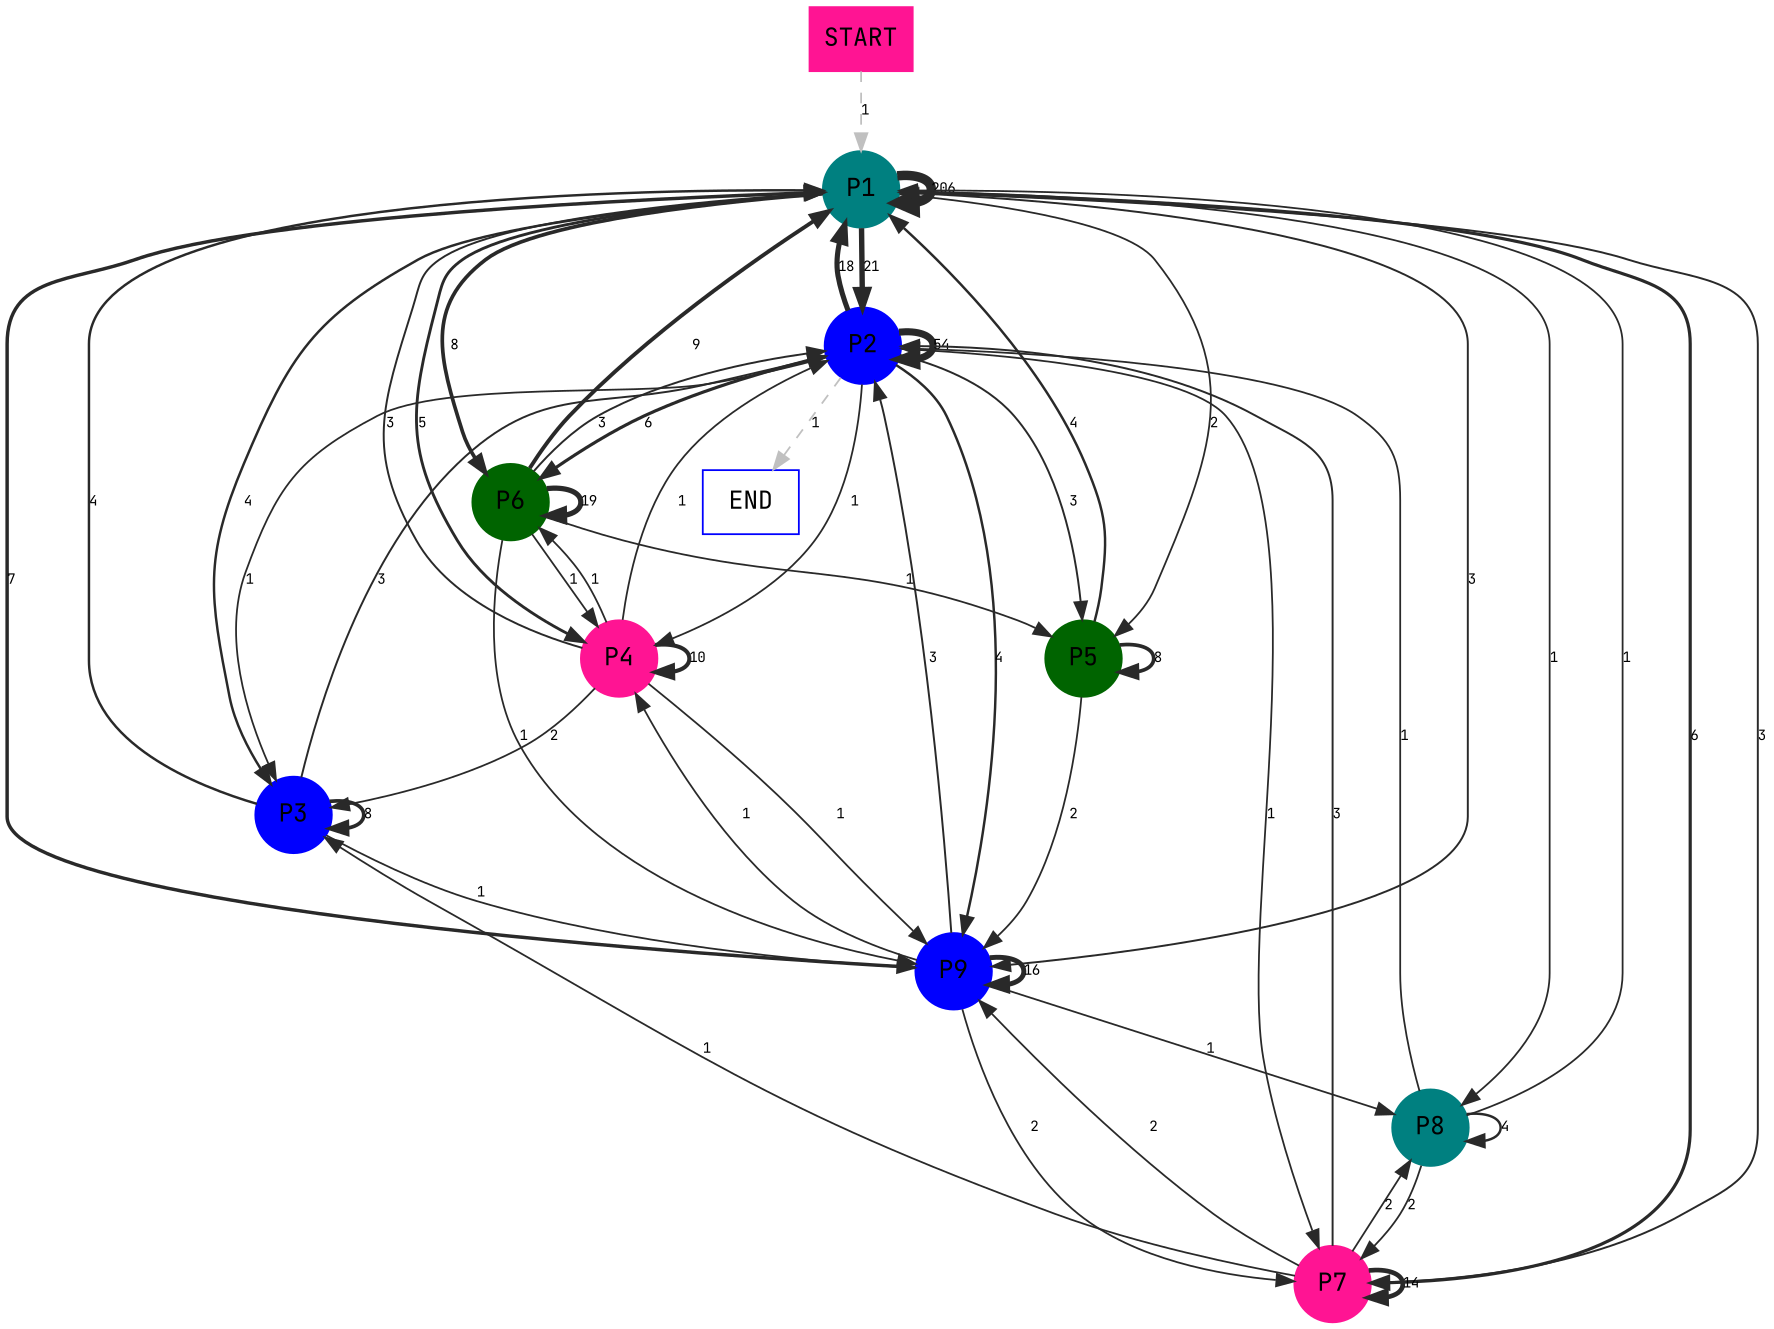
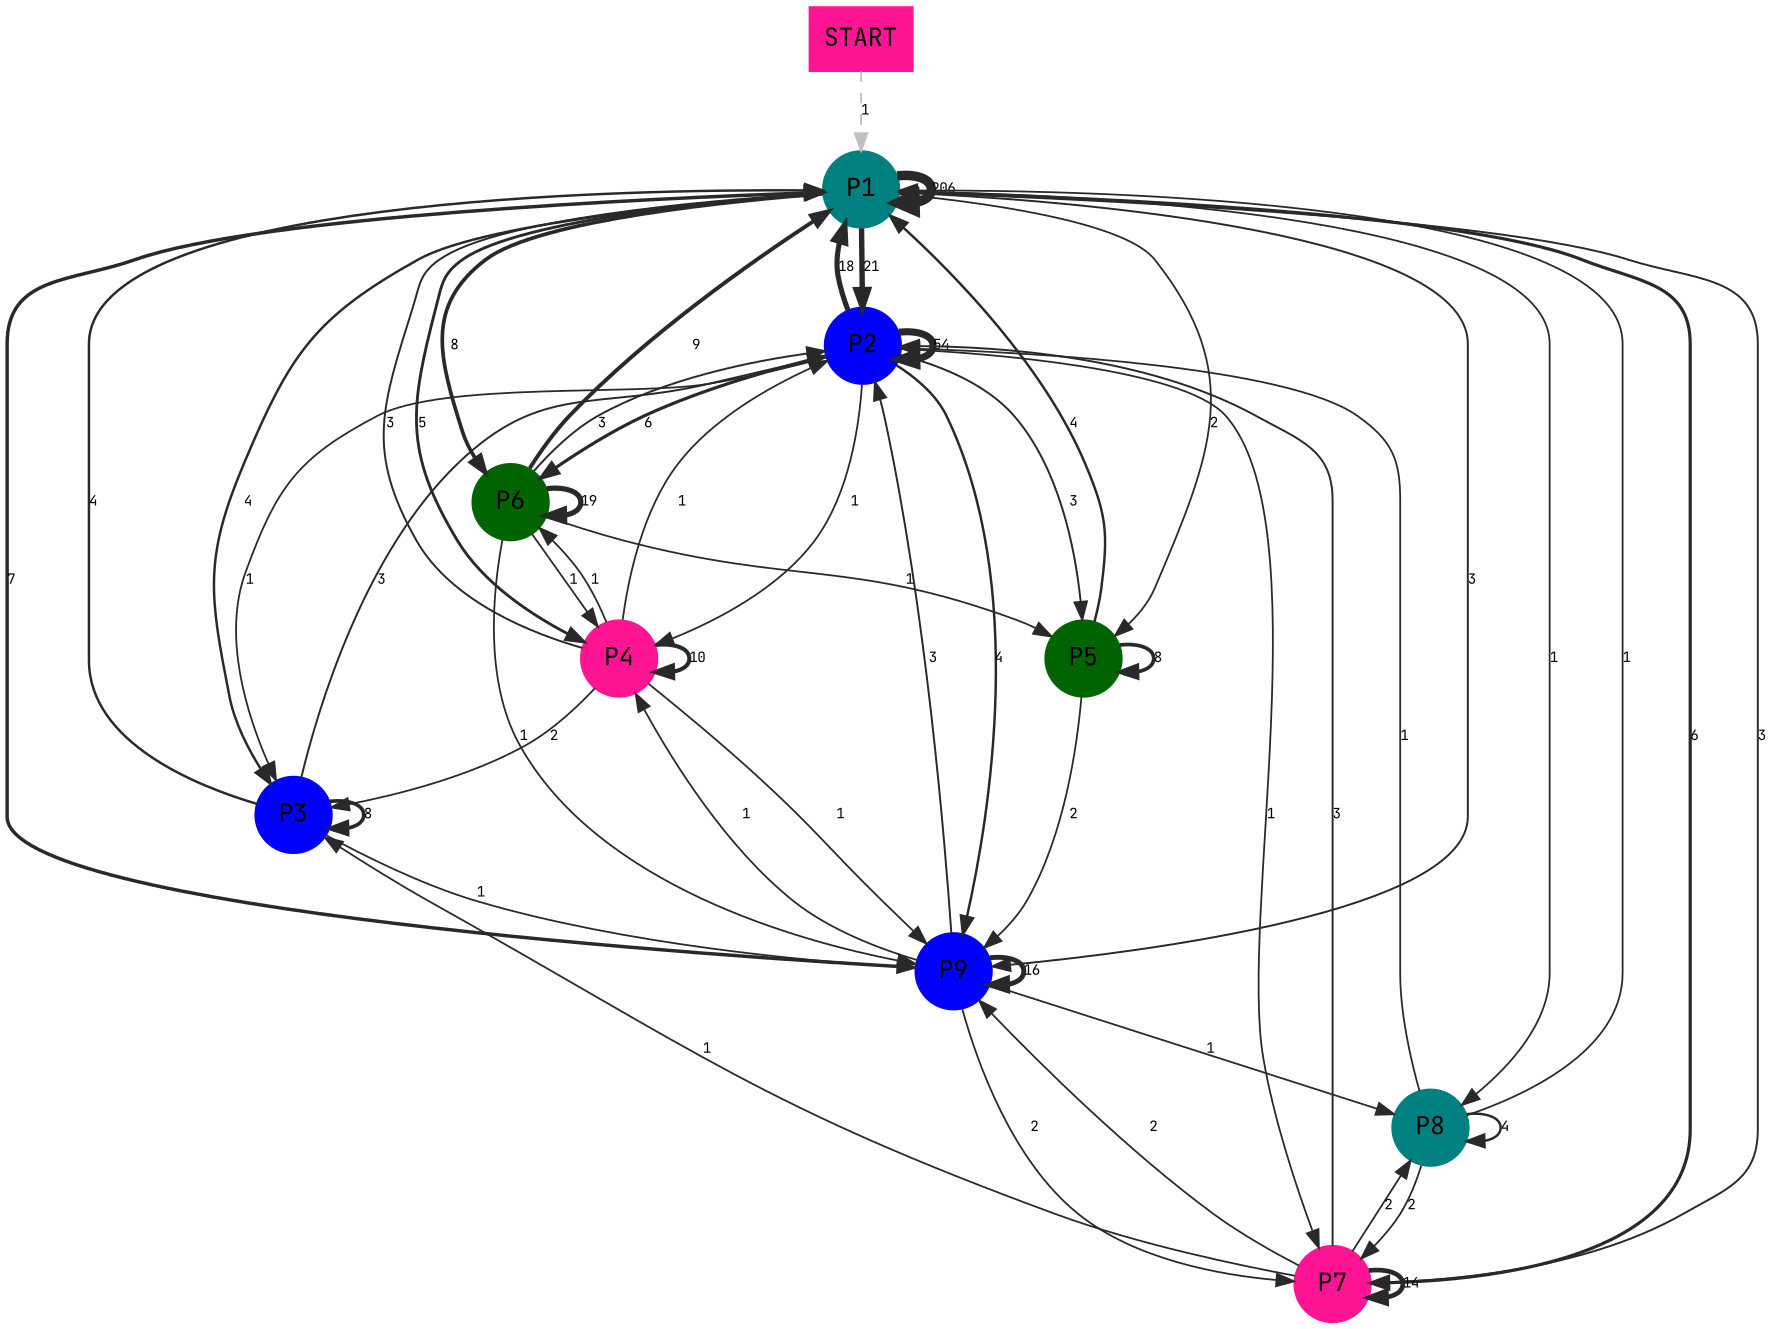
node "END": removed
